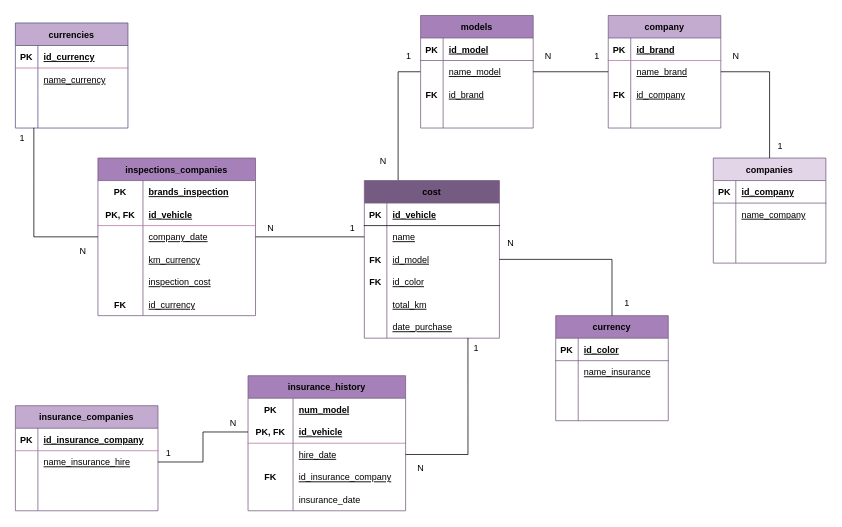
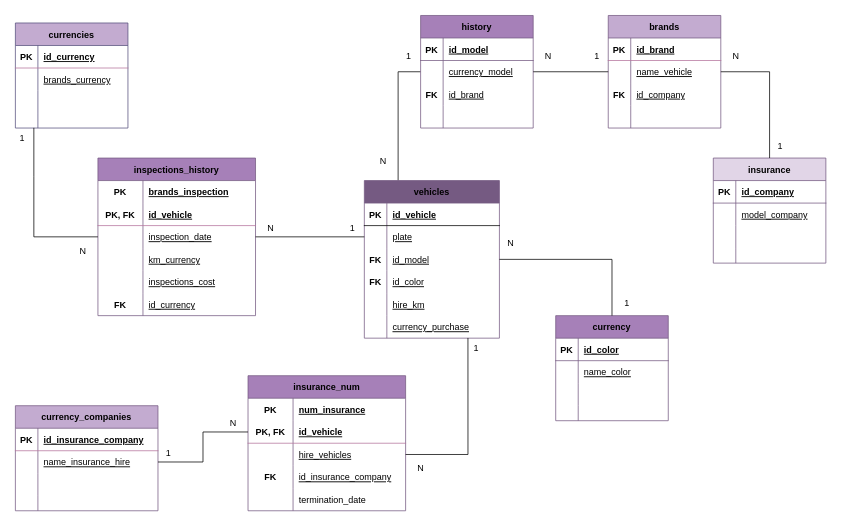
node "models": label "models" -> "history"
node "company": label "company" -> "brands"
node "name_model": label "name_model" -> "currency_model"
node "name_brand": label "name_brand" -> "name_vehicle"
node "name_currency": label "name_currency" -> "brands_currency"
node "inspections_companies": label "inspections_companies" -> "inspections_history"
node "companies": label "companies" -> "insurance"
node "cost": label "cost" -> "vehicles"
node "name_company": label "name_company" -> "model_company"
node "company_date": label "company_date" -> "inspection_date"
node "name": label "name" -> "plate"
node "inspection_cost": label "inspection_cost" -> "inspections_cost"
node "total_km": label "total_km" -> "hire_km"
node "date_purchase": label "date_purchase" -> "currency_purchase"
node "name_insurance": label "name_insurance" -> "name_color"
node "insurance_history": label "insurance_history" -> "insurance_num"
node "num_model": label "num_model" -> "num_insurance"
node "insurance_companies": label "insurance_companies" -> "currency_companies"
node "hire_date": label "hire_date" -> "hire_vehicles"
node "insurance_date": label "insurance_date" -> "termination_date"
